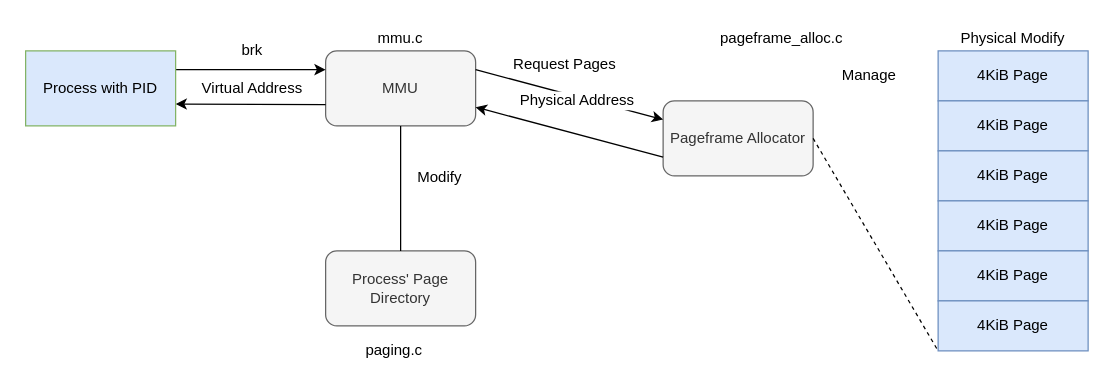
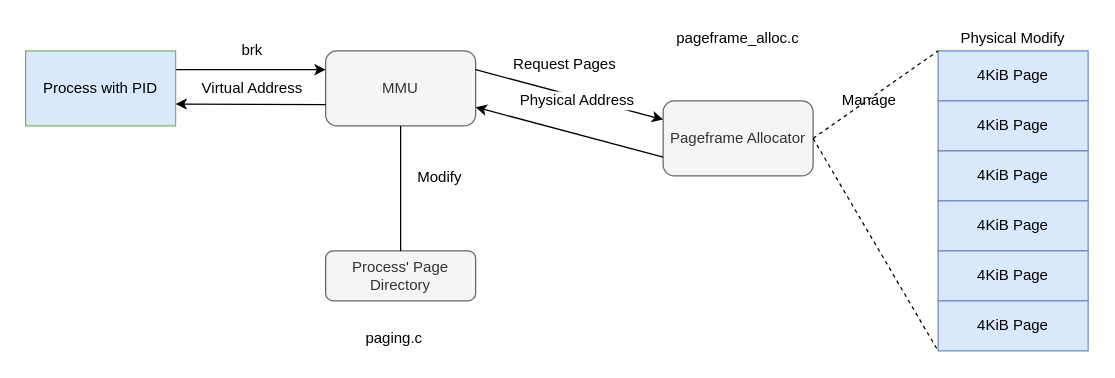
node "mmu.c": removed
node "pageframe_alloc.c": moved (782, 38) -> (738, 38)
node "Manage": moved (869, 76) -> (869, 101)
edge "Physical Modify" -- "Pageframe Allocator": added
node "Process' Page Directory": size 150x75 -> 150x50
node "paging.c": moved (394, 351) -> (394, 338)
